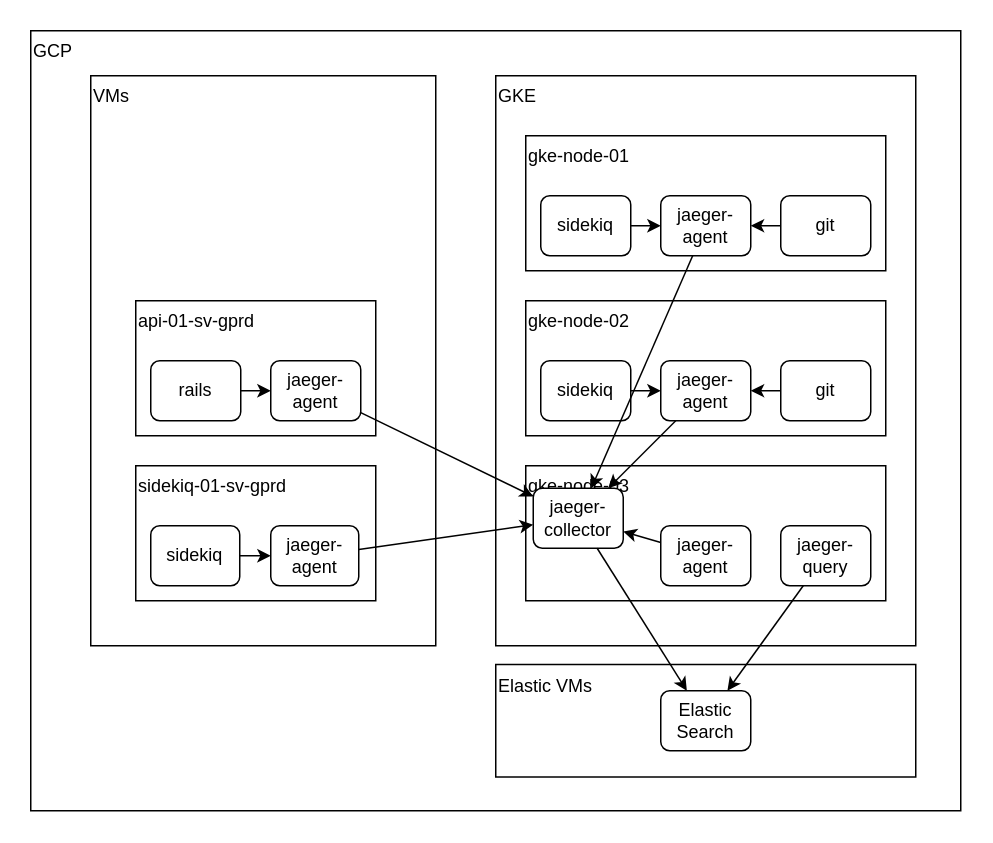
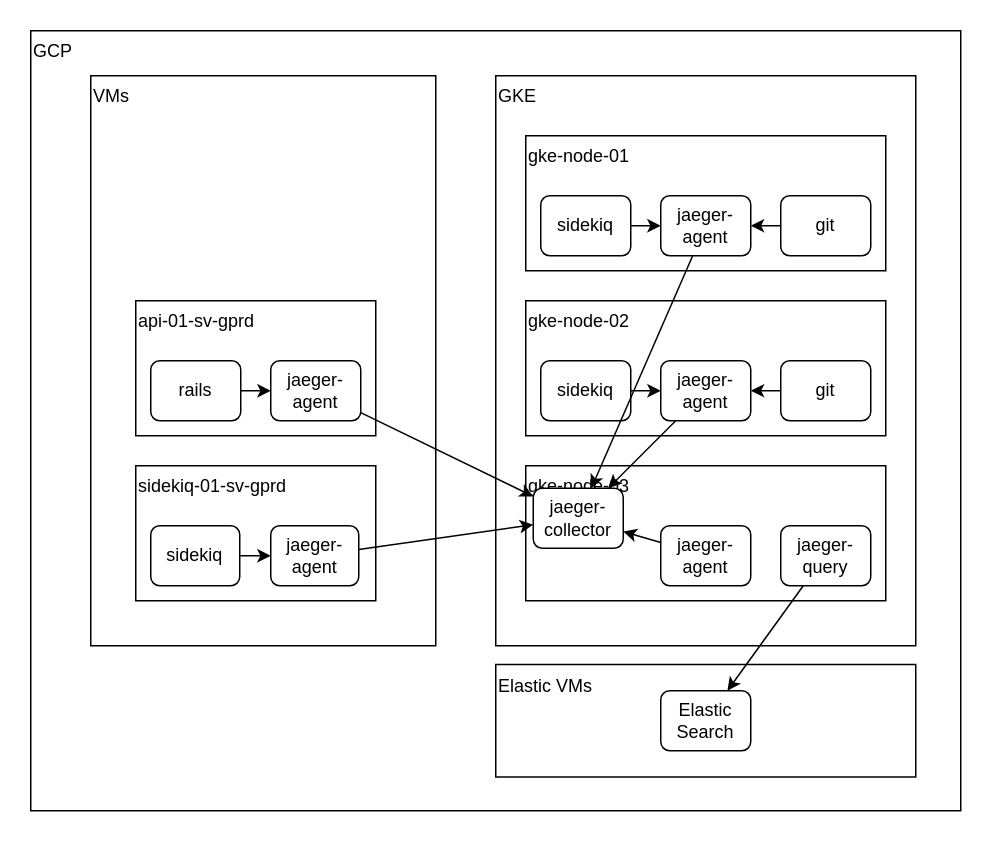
edge "jaeger-collector" -> "Elastic Search": removed
